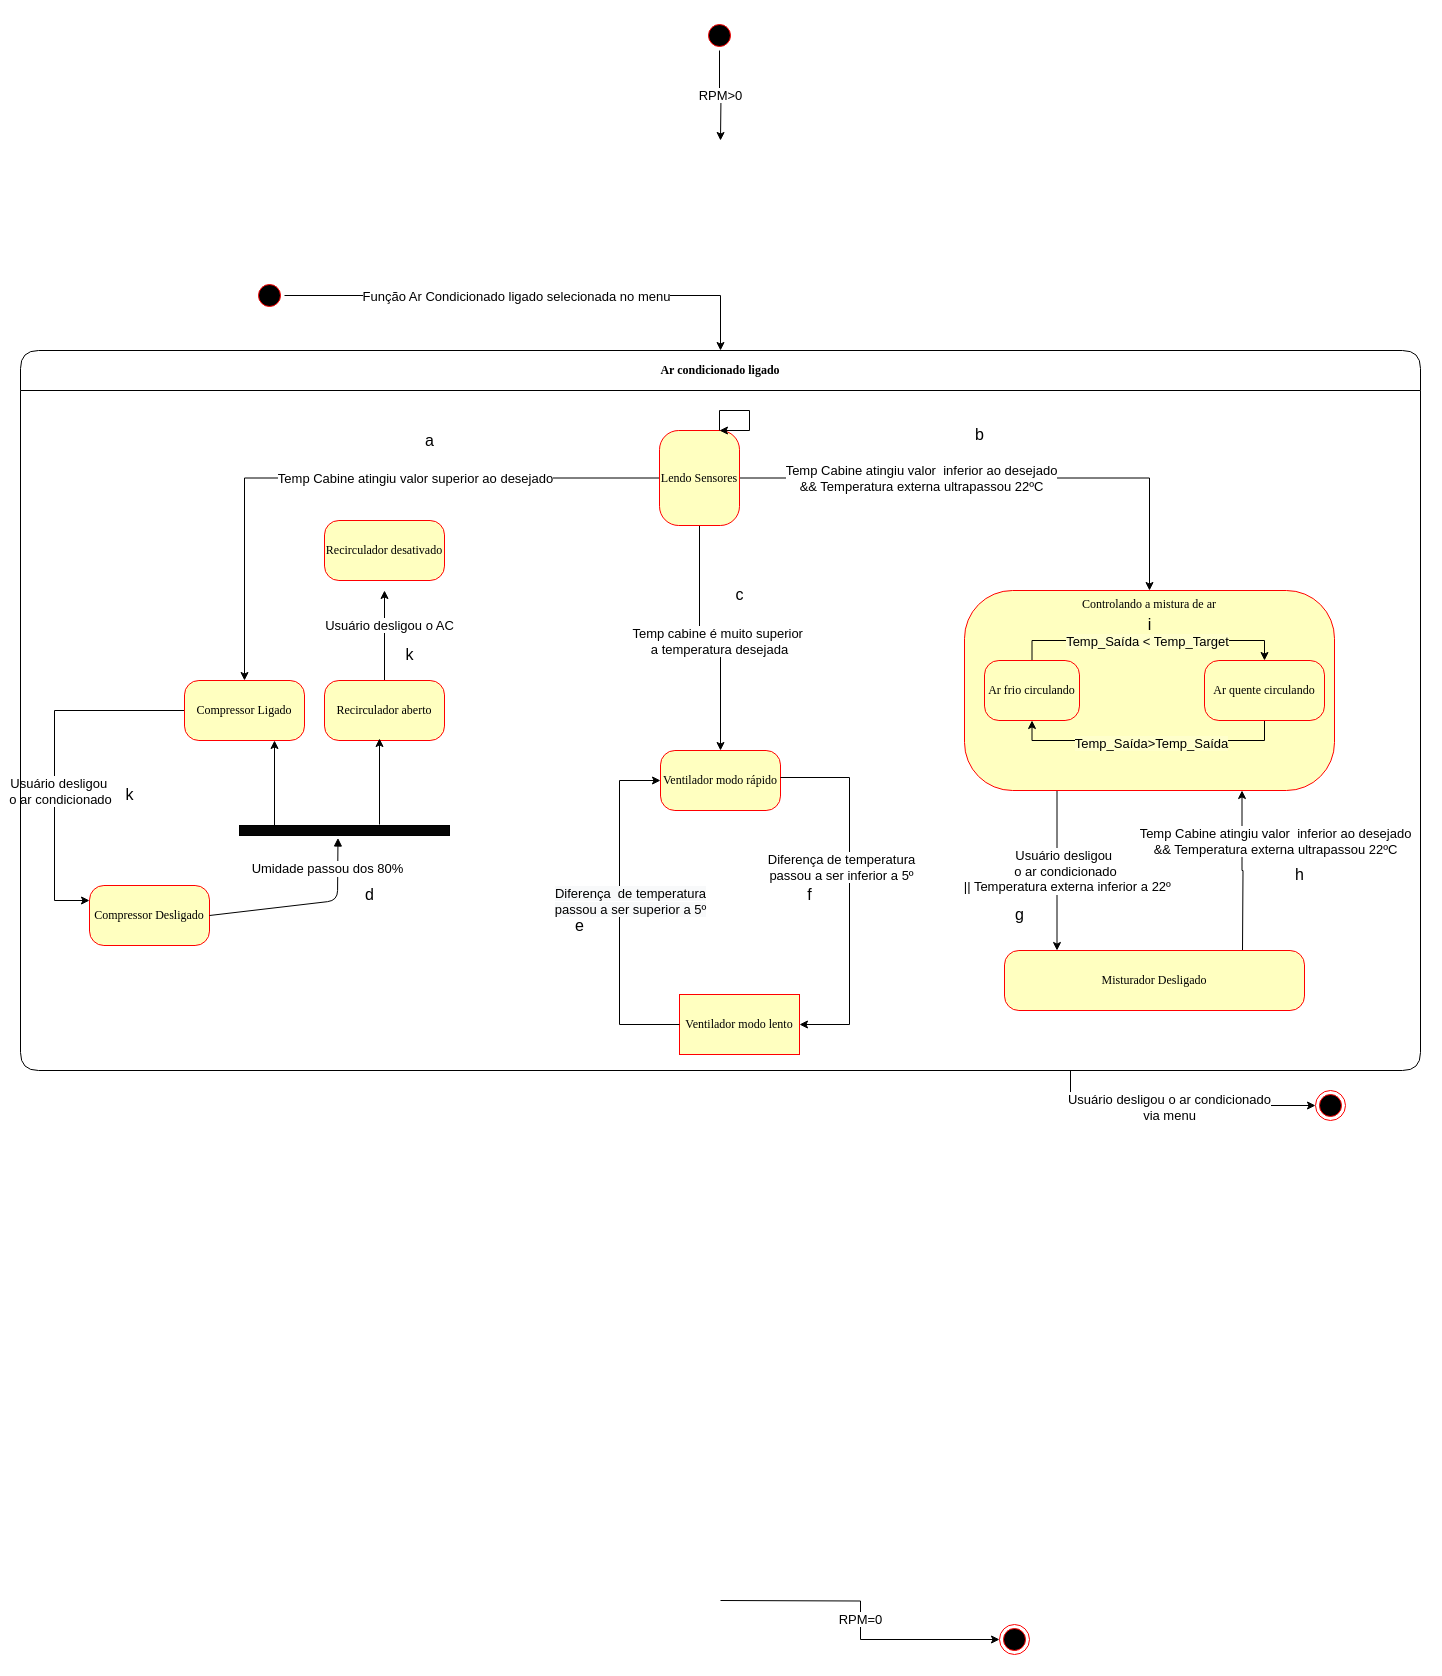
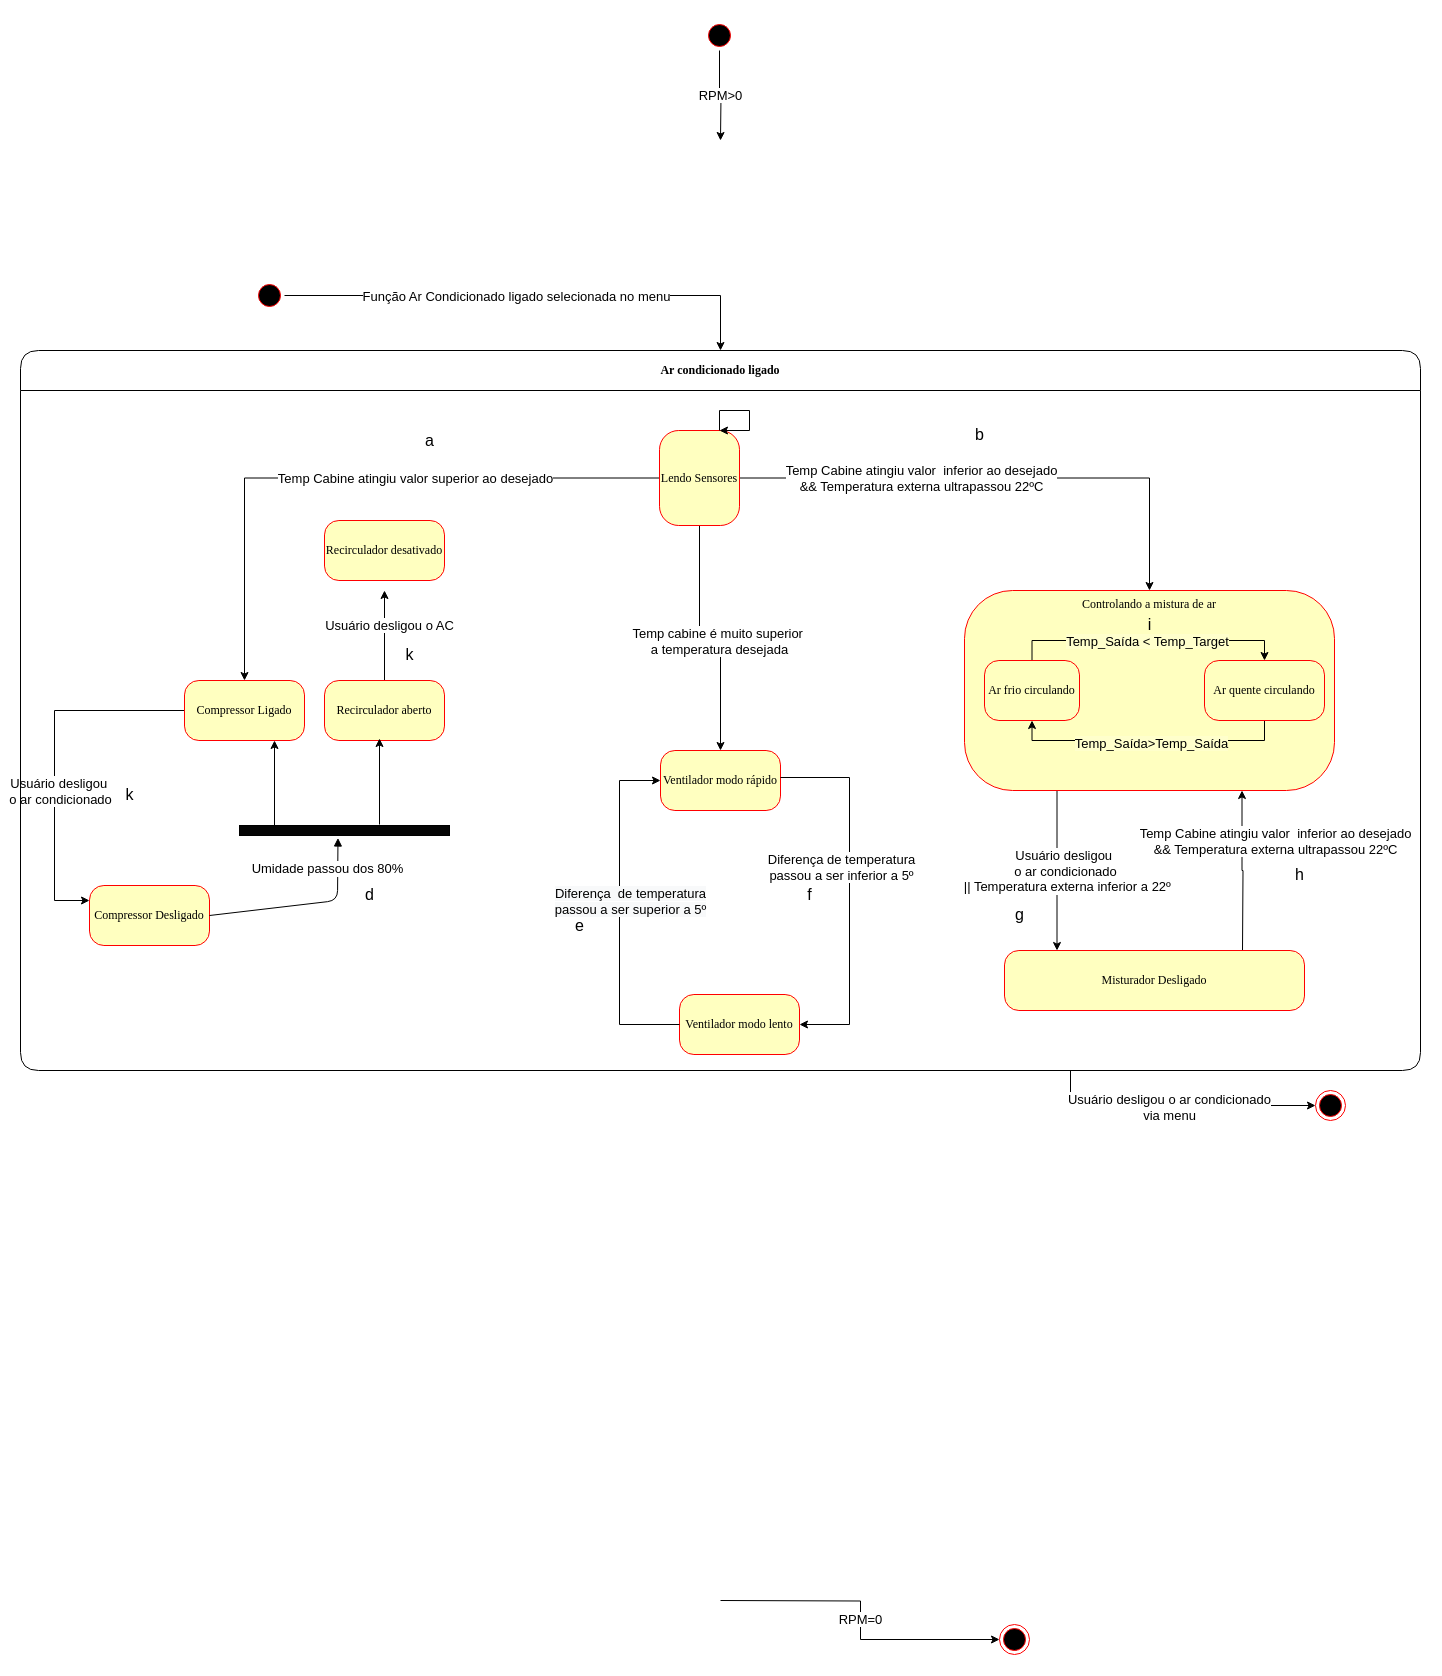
node "c": removed
node "Ventilador modo lento": shape rectangle -> rounded rectangle
